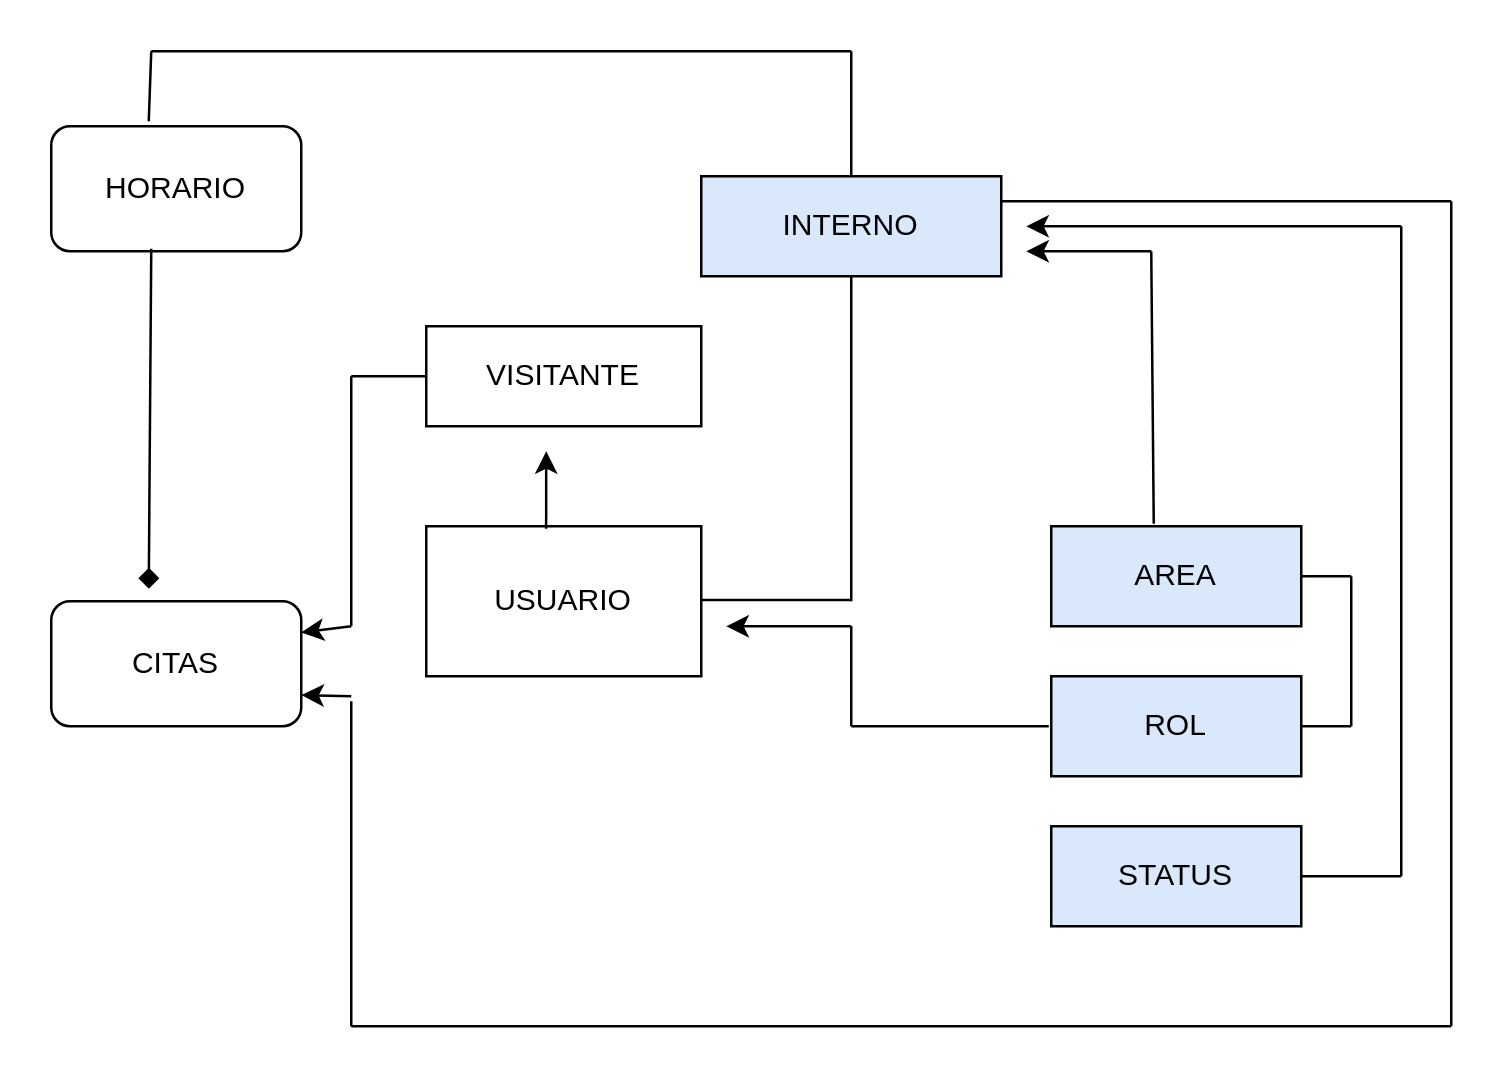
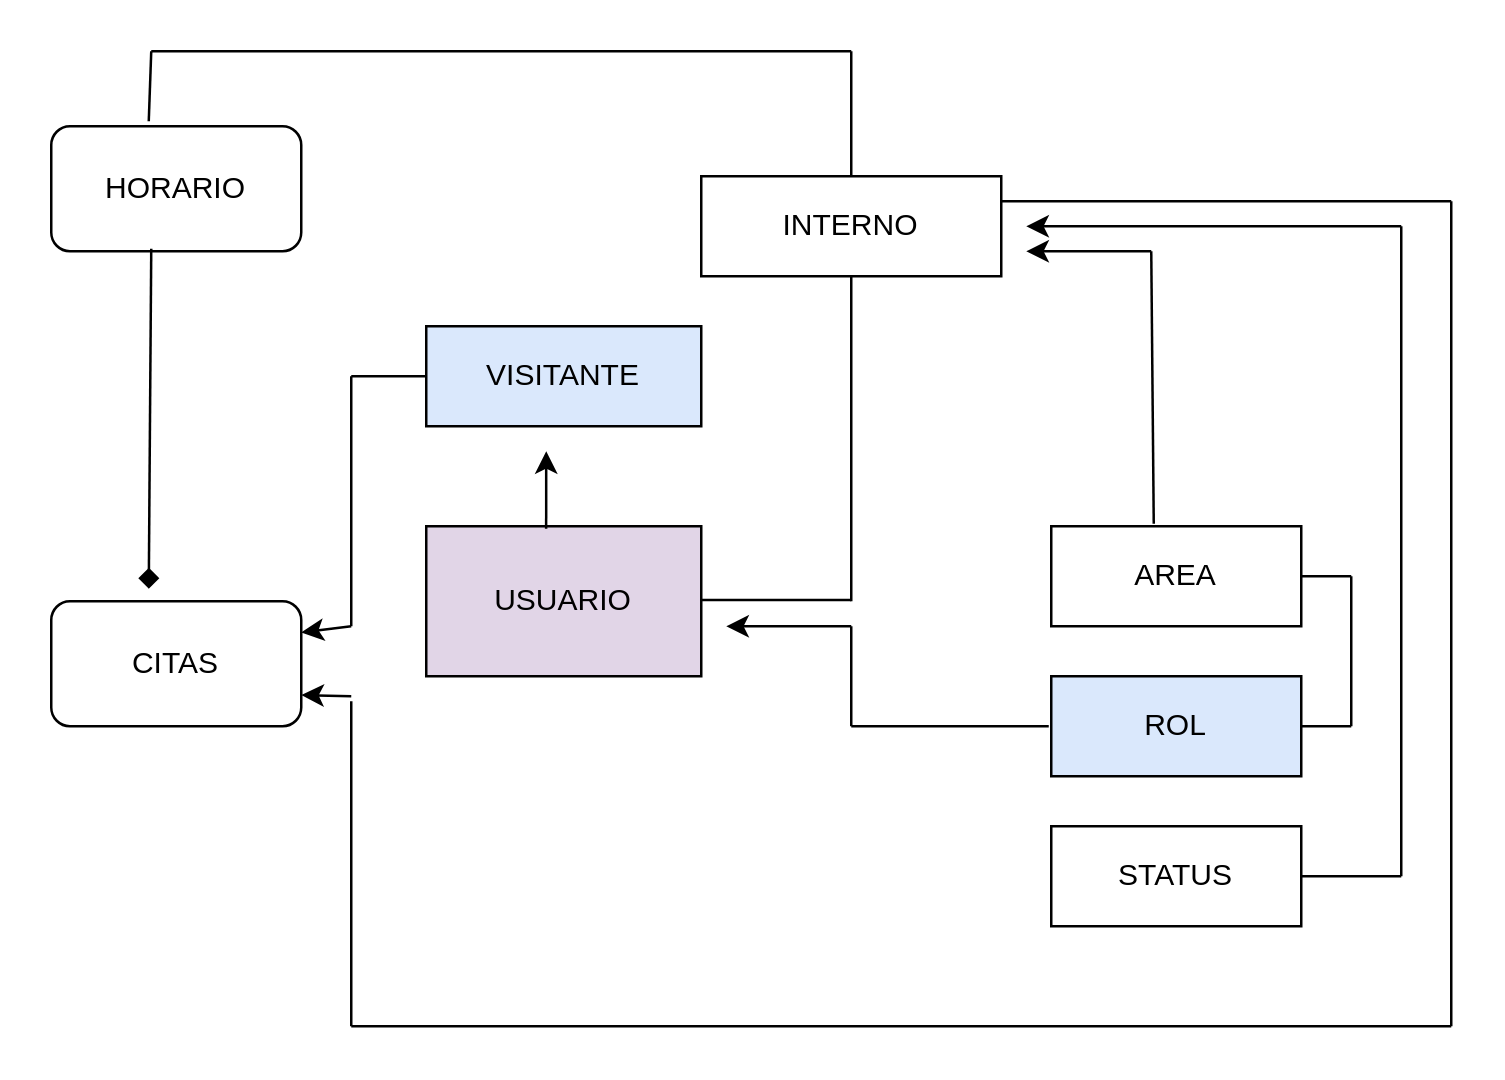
node "INTERNO": fillcolor #dae8fc -> #ffffff
node "VISITANTE": fillcolor #ffffff -> #dae8fc
node "AREA": fillcolor #dae8fc -> #ffffff
node "USUARIO": fillcolor #ffffff -> #e1d5e7
node "STATUS": fillcolor #dae8fc -> #ffffff
